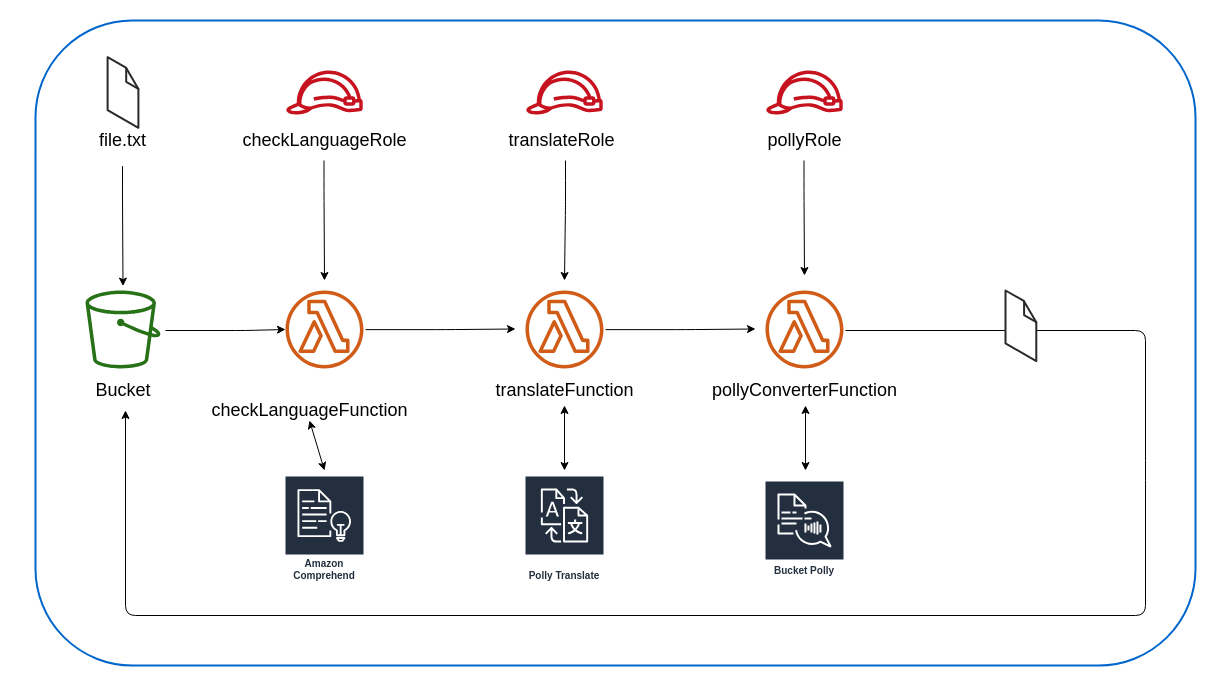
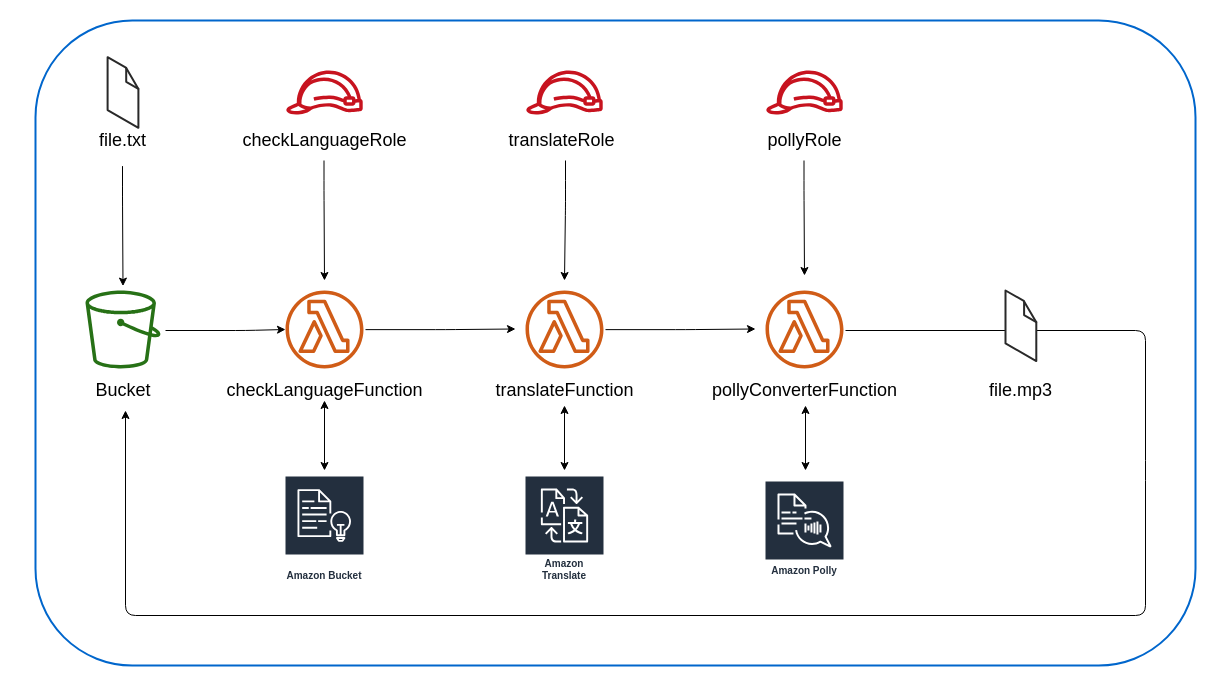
node "file.mp3": added
node "checkLanguageFunction": moved (310, 411) -> (325, 391)
node "Amazon Comprehend": label "Amazon Comprehend" -> "Amazon Bucket"
node "Bucket Polly": label "Bucket Polly" -> "Amazon Polly"
node "Polly Translate": label "Polly Translate" -> "Amazon Translate"
